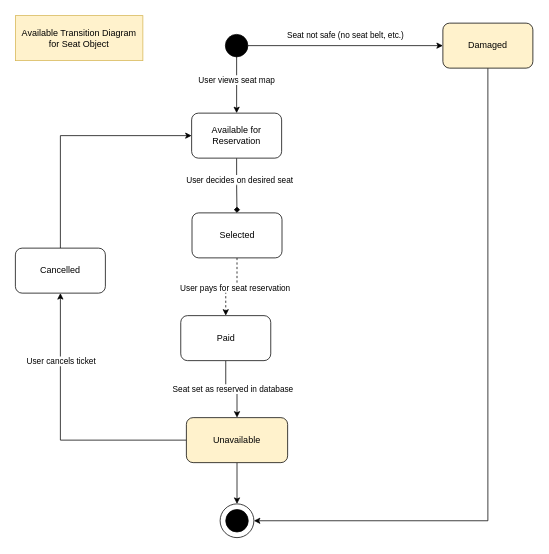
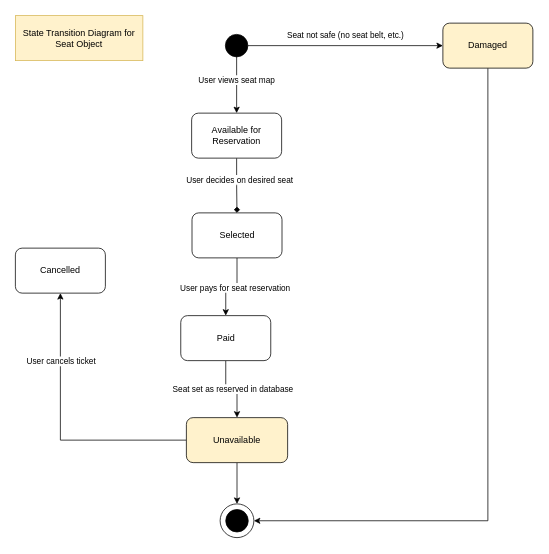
node "Available Transition Diagram for Seat Object": label "Available Transition Diagram for Seat Object" -> "State Transition Diagram for Seat Object"
edge "Cancelled" -> "Available for Reservation": removed
edge "Selected" -> "Paid": style dashed -> solid
